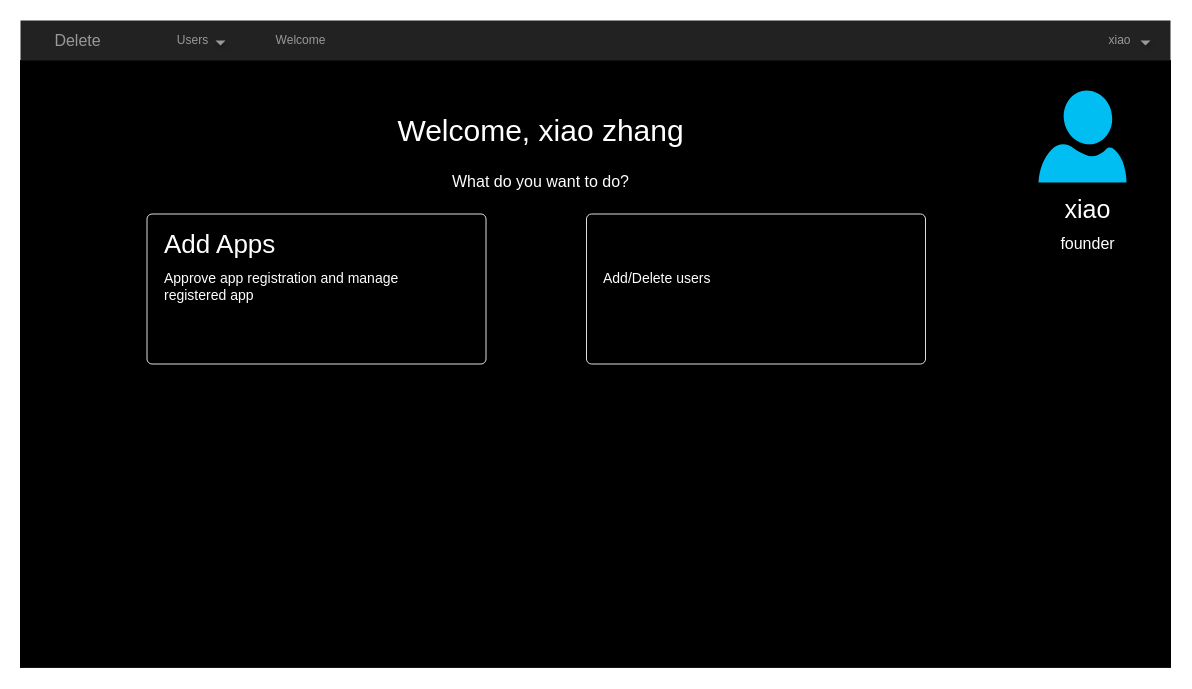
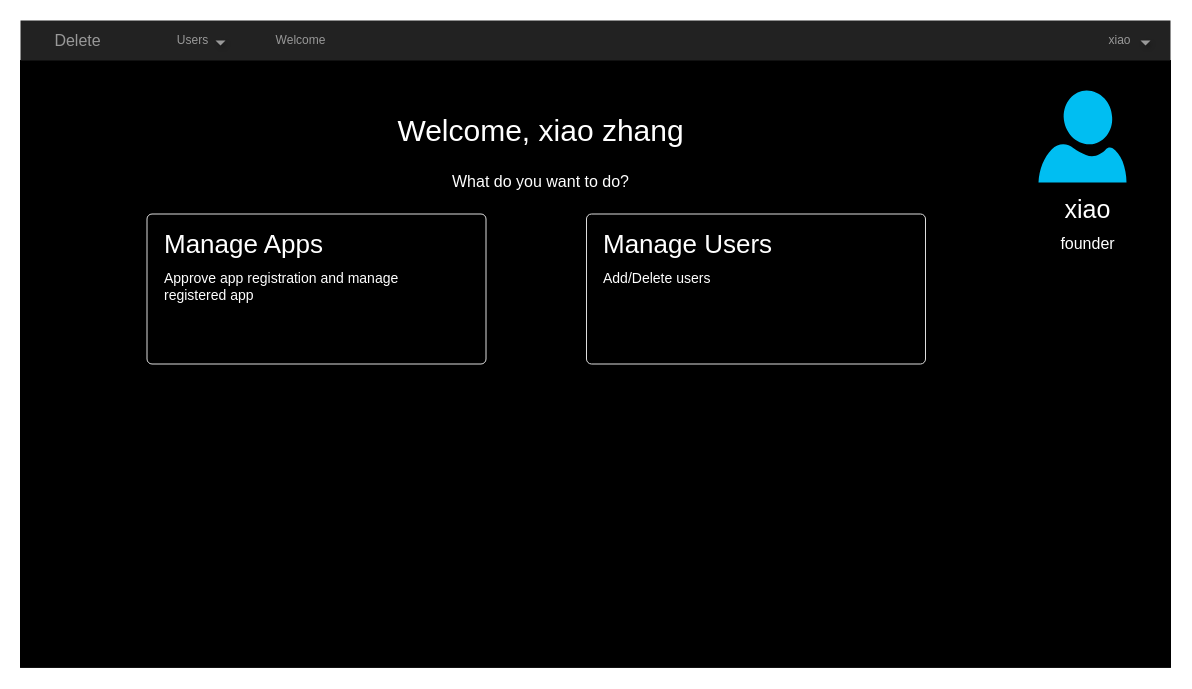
node "Manage Users": added
node "Add Apps": label "Add Apps" -> "Manage Apps"
